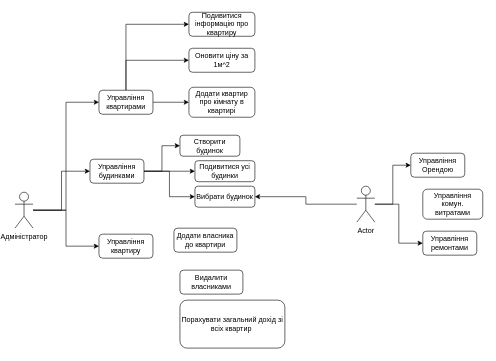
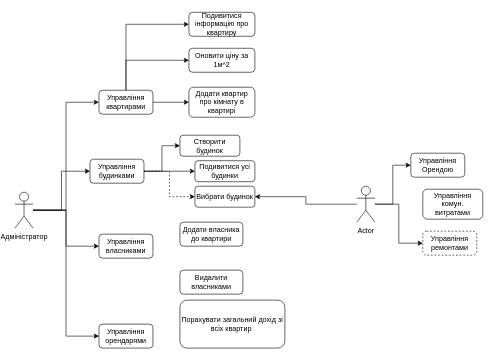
edge "Управління будинками" -> "Вибрати будинок": style solid -> dashed
node "Додати власника до квартири": moved (205, 240) -> (211, 234)
node "Управління ремонтами": style solid -> dashed
node "Управління квартиру": label "Управління квартиру" -> "Управління власниками"
edge "Адміністратор" -> "Управління орендарями": added
node "Управління орендарями": added
